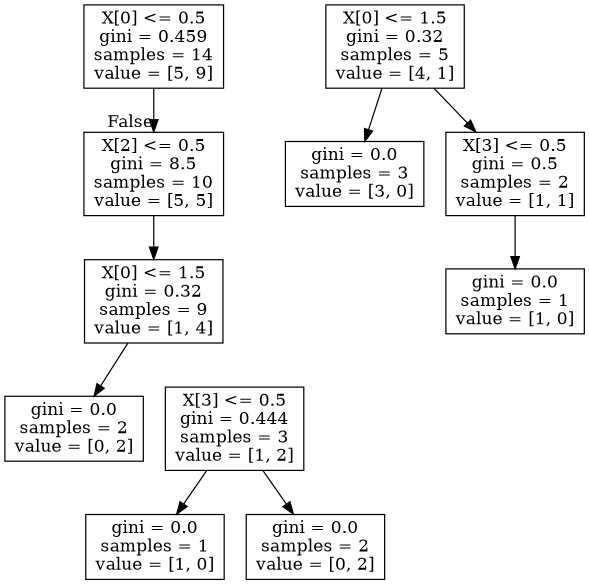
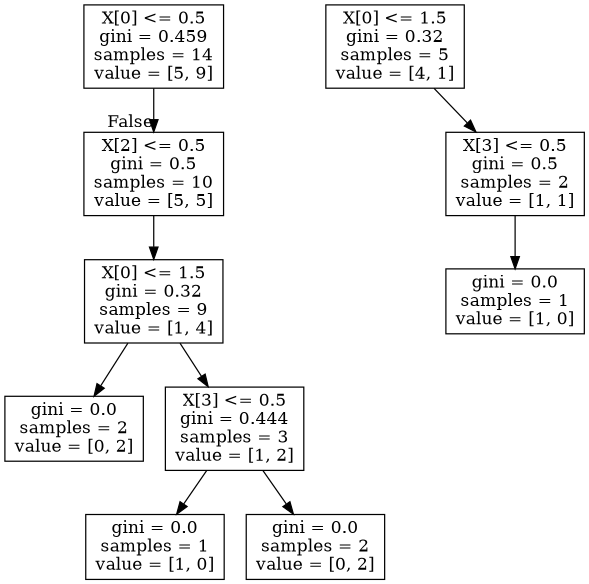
node "X[2] <= 0.5 gini = 8.5 samples = 10 value = [5, 5]": label "X[2] <= 0.5 gini = 8.5 samples = 10 value = [5, 5]" -> "X[2] <= 0.5 gini = 0.5 samples = 10 value = [5, 5]"
node "gini = 0.0 samples = 3 value = [3, 0]": removed
edge "X[0] <= 1.5 gini = 0.32 samples = 9 value = [1, 4]" -> "X[3] <= 0.5 gini = 0.444 samples = 3 value = [1, 2]": added
